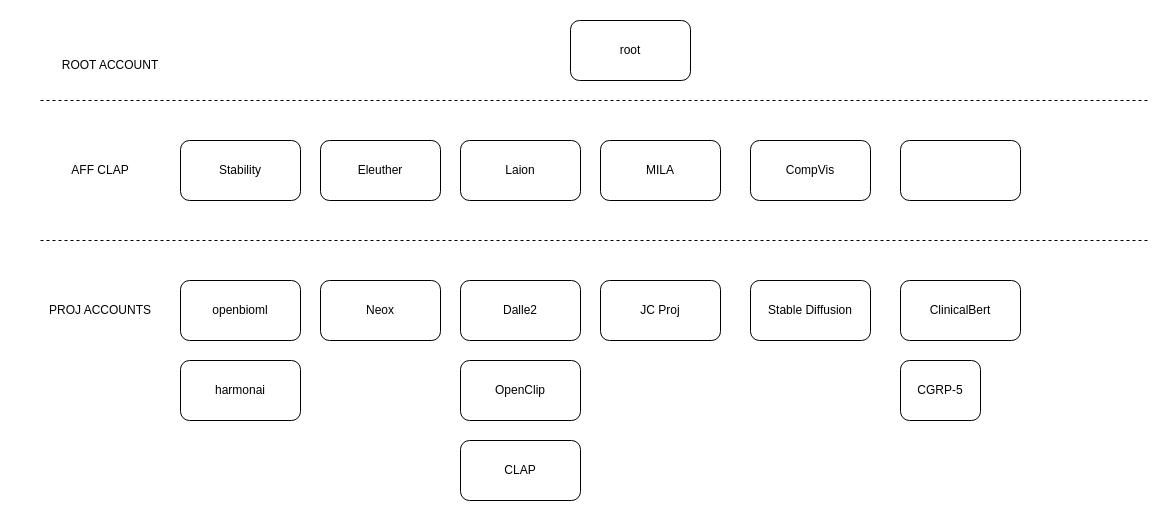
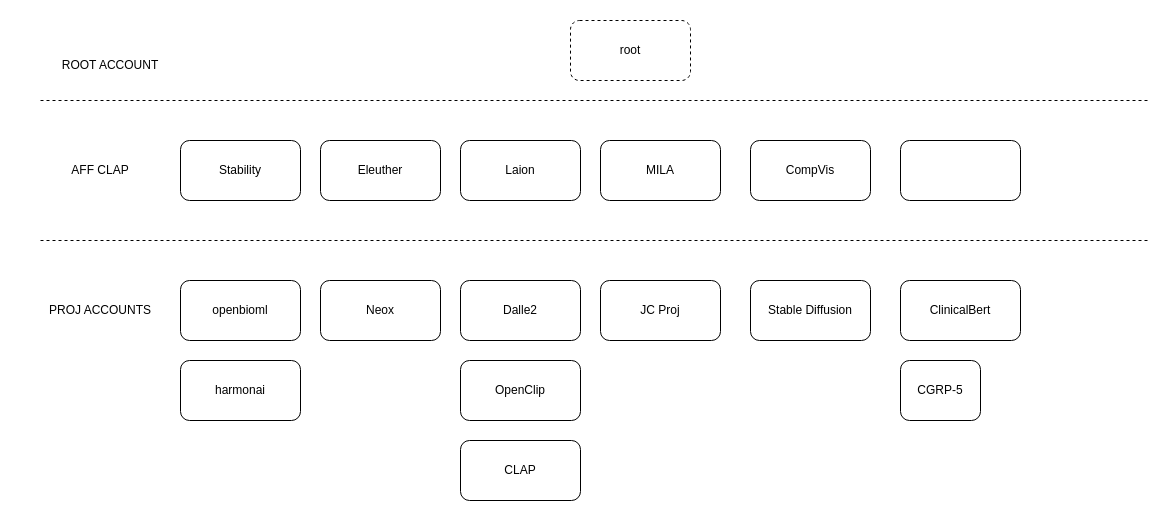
node "root": style solid -> dashed
